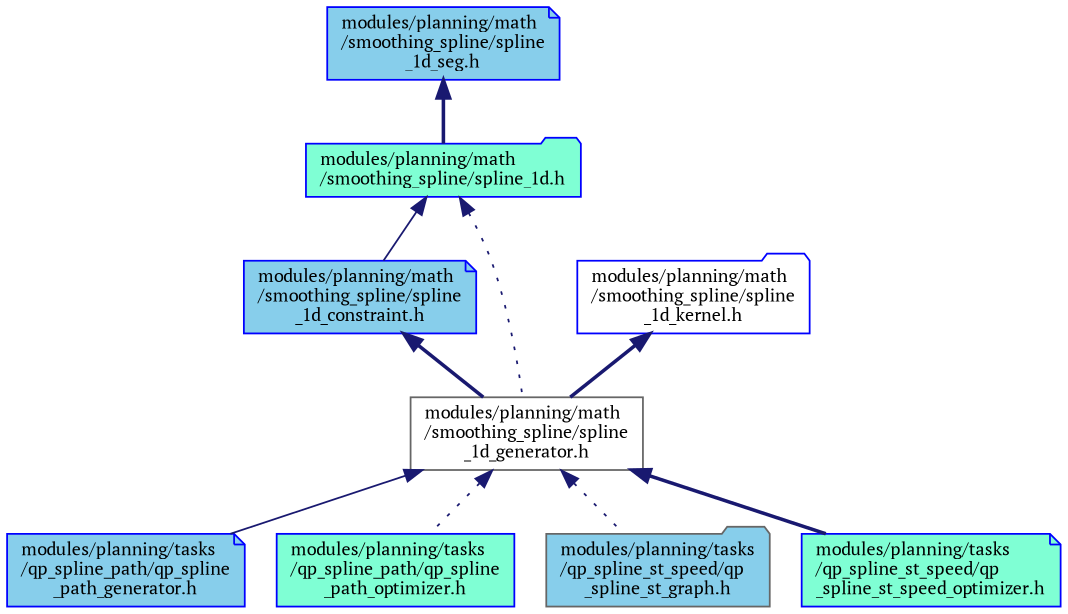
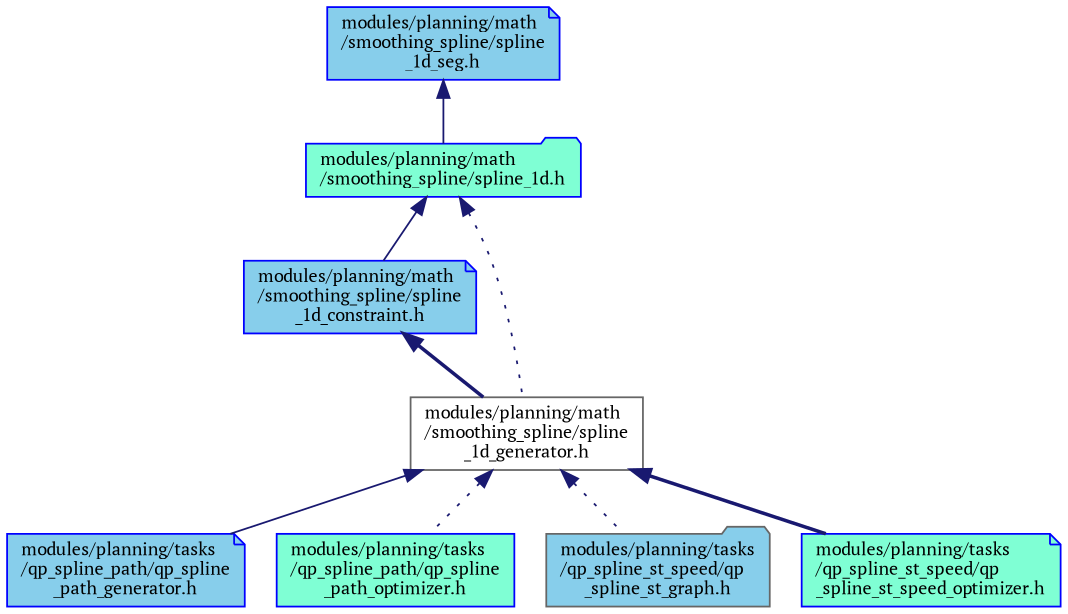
edge "modules/planning/math /smoothing_spline/spline_1d.h" -> "modules/planning/math /smoothing_spline/spline _1d_seg.h": style bold -> solid
node "modules/planning/math /smoothing_spline/spline _1d_kernel.h": removed
